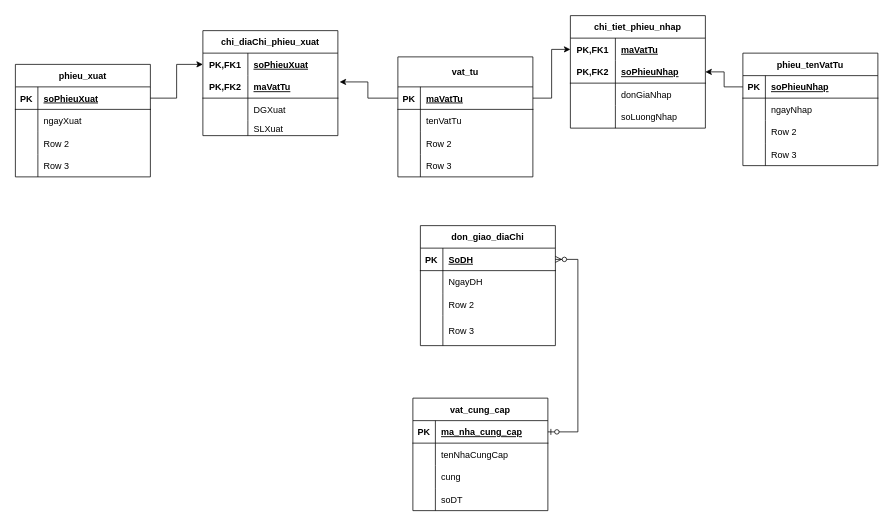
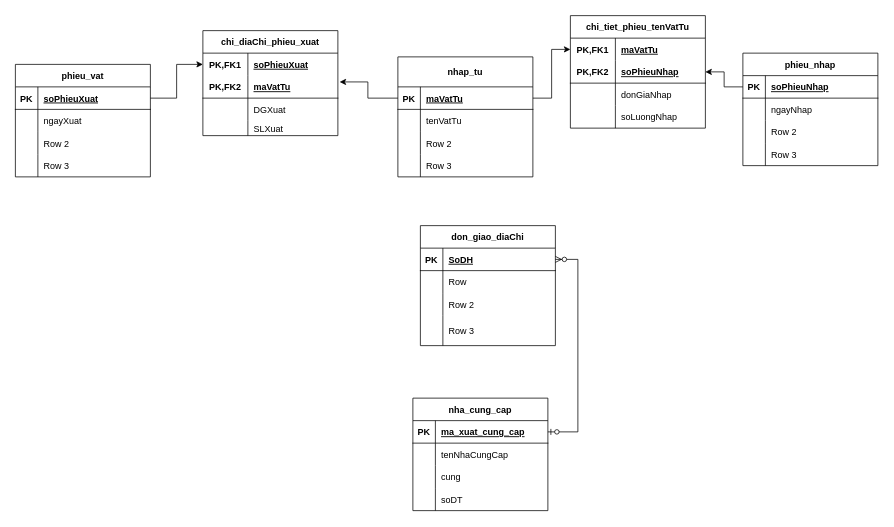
node "chi_tiet_phieu_nhap": label "chi_tiet_phieu_nhap" -> "chi_tiet_phieu_tenVatTu"
node "phieu_tenVatTu": label "phieu_tenVatTu" -> "phieu_nhap"
node "vat_tu": label "vat_tu" -> "nhap_tu"
node "phieu_xuat": label "phieu_xuat" -> "phieu_vat"
node "NgayDH": label "NgayDH" -> "Row"
node "vat_cung_cap": label "vat_cung_cap" -> "nha_cung_cap"
node "ma_nha_cung_cap": label "ma_nha_cung_cap" -> "ma_xuat_cung_cap"
